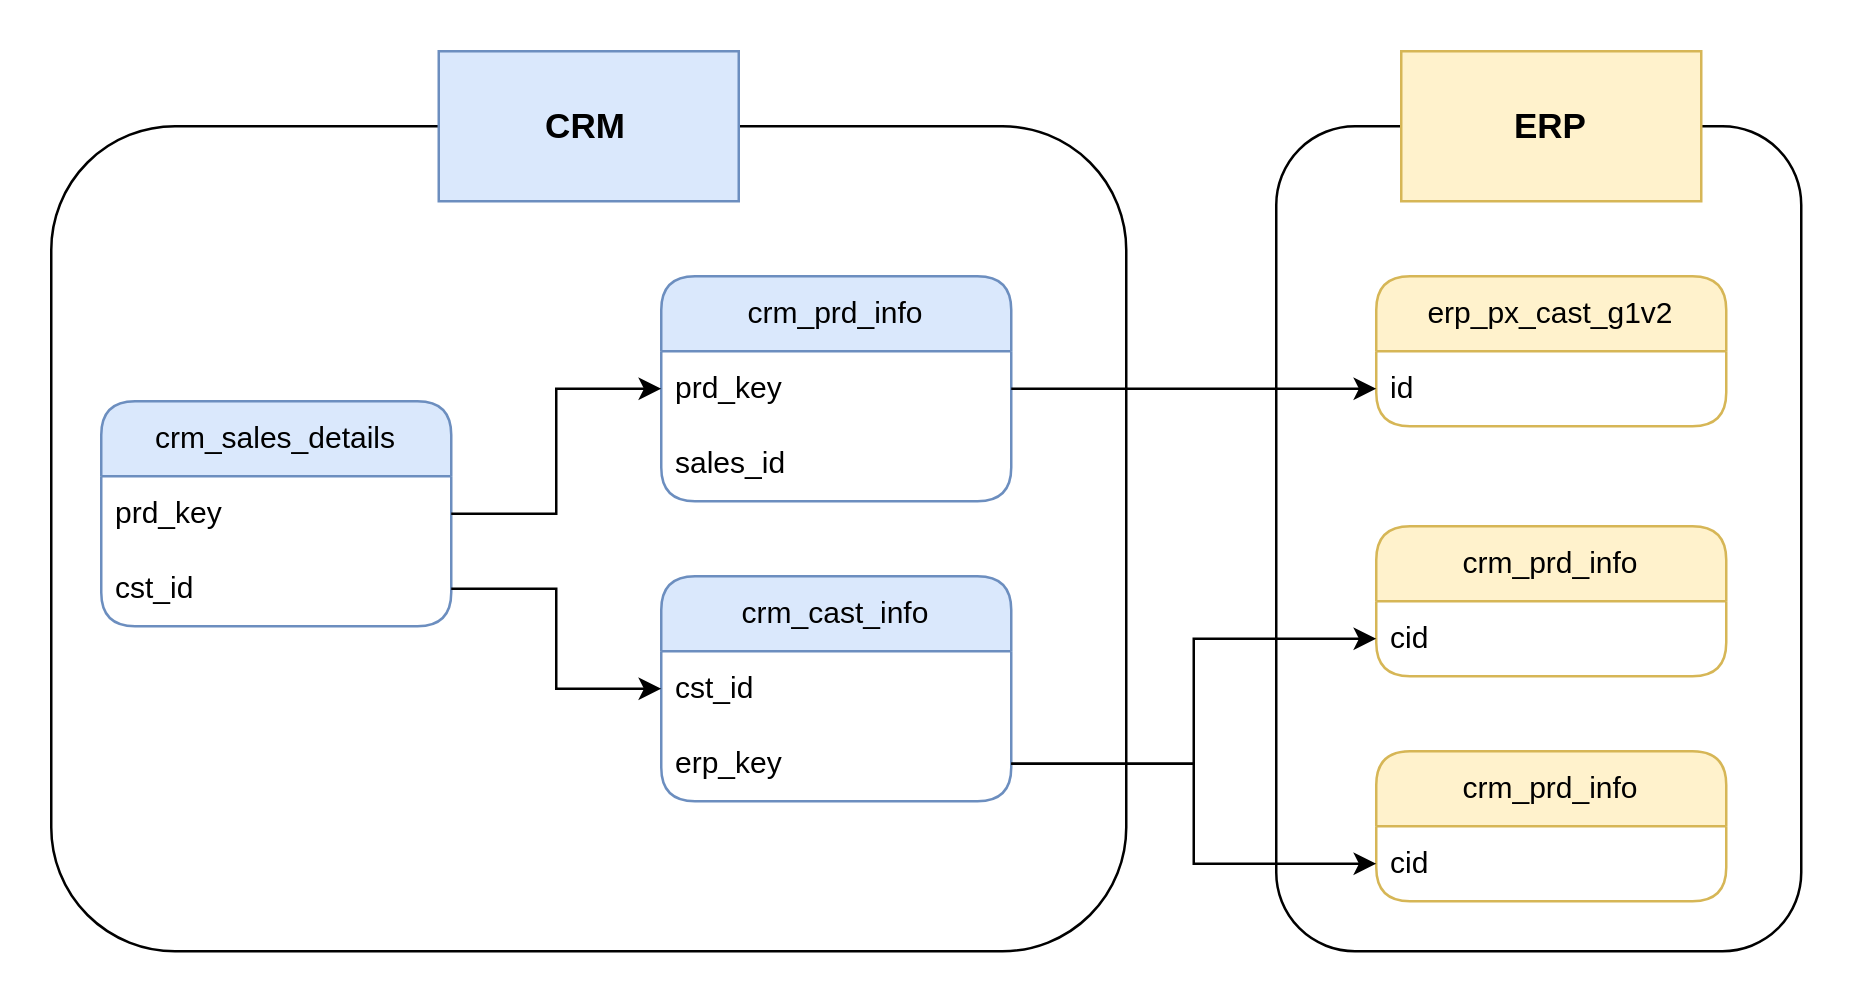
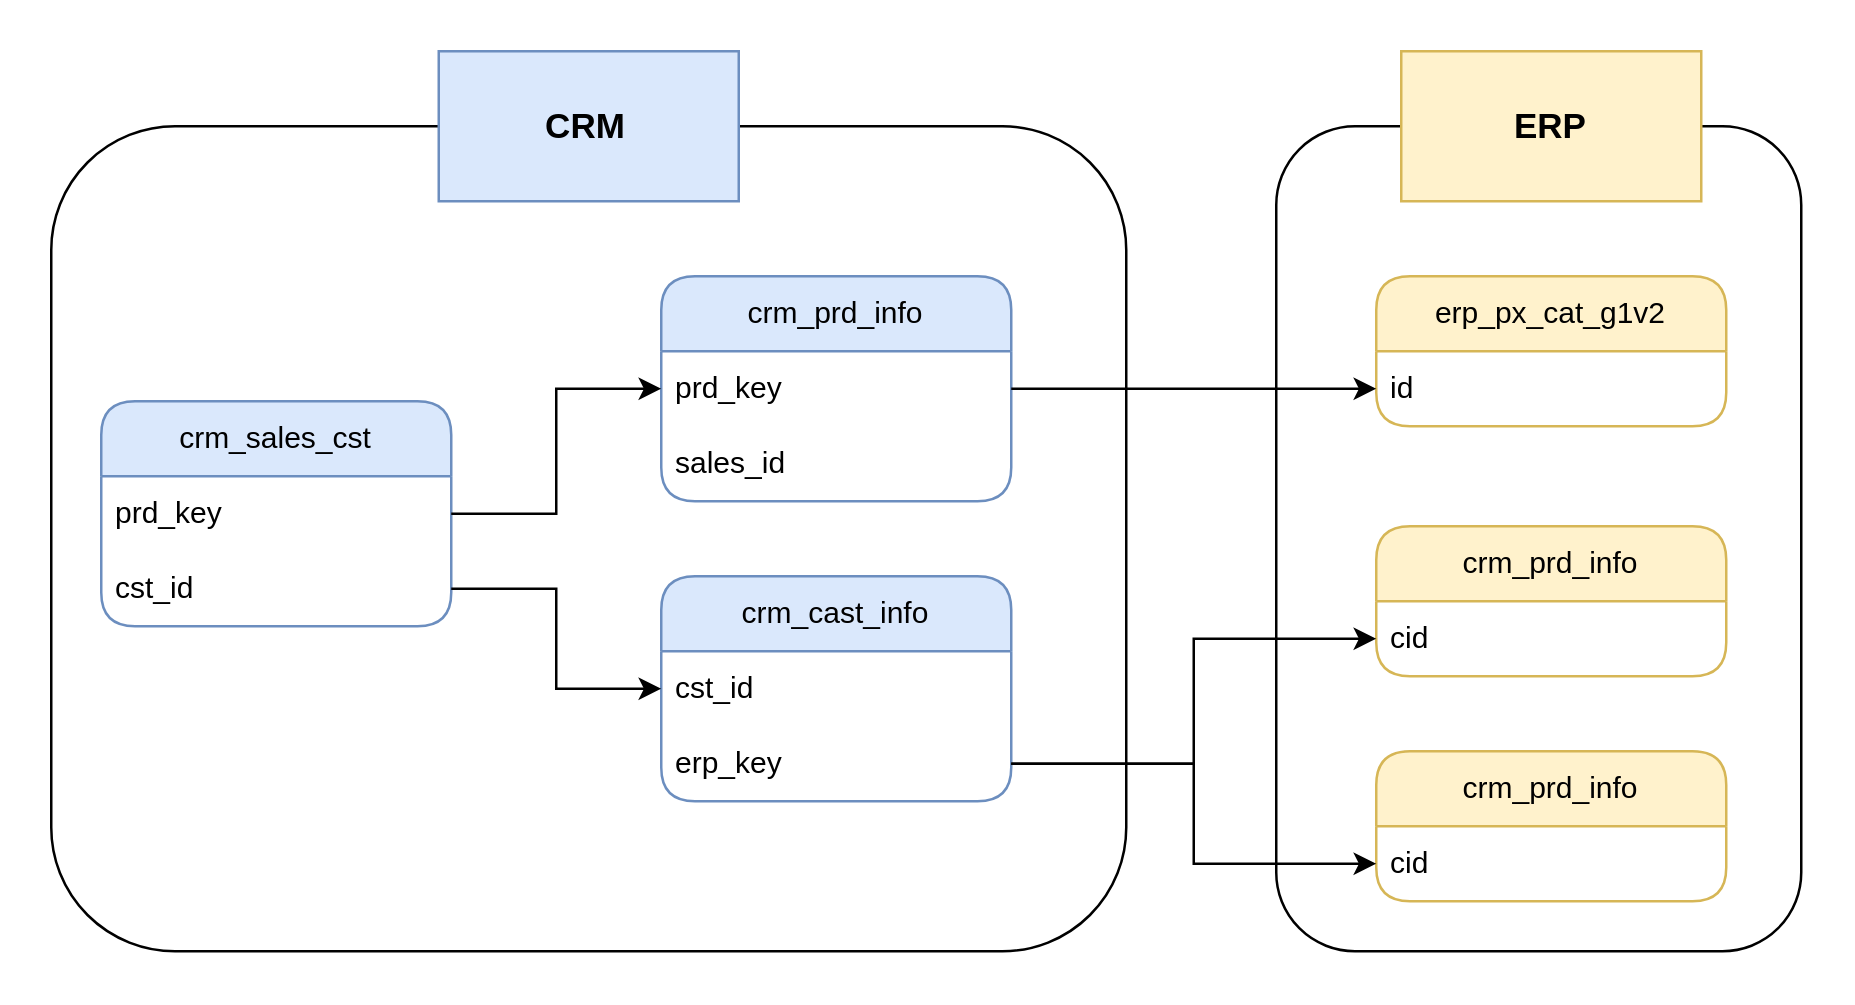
node "erp_px_cast_g1v2": label "erp_px_cast_g1v2" -> "erp_px_cat_g1v2"
node "crm_sales_details": label "crm_sales_details" -> "crm_sales_cst"
